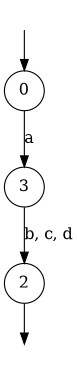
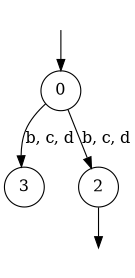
edge "0" -> "3": label "a" -> "b, c, d"
edge "3" -> "2": now "0" -> "2"
